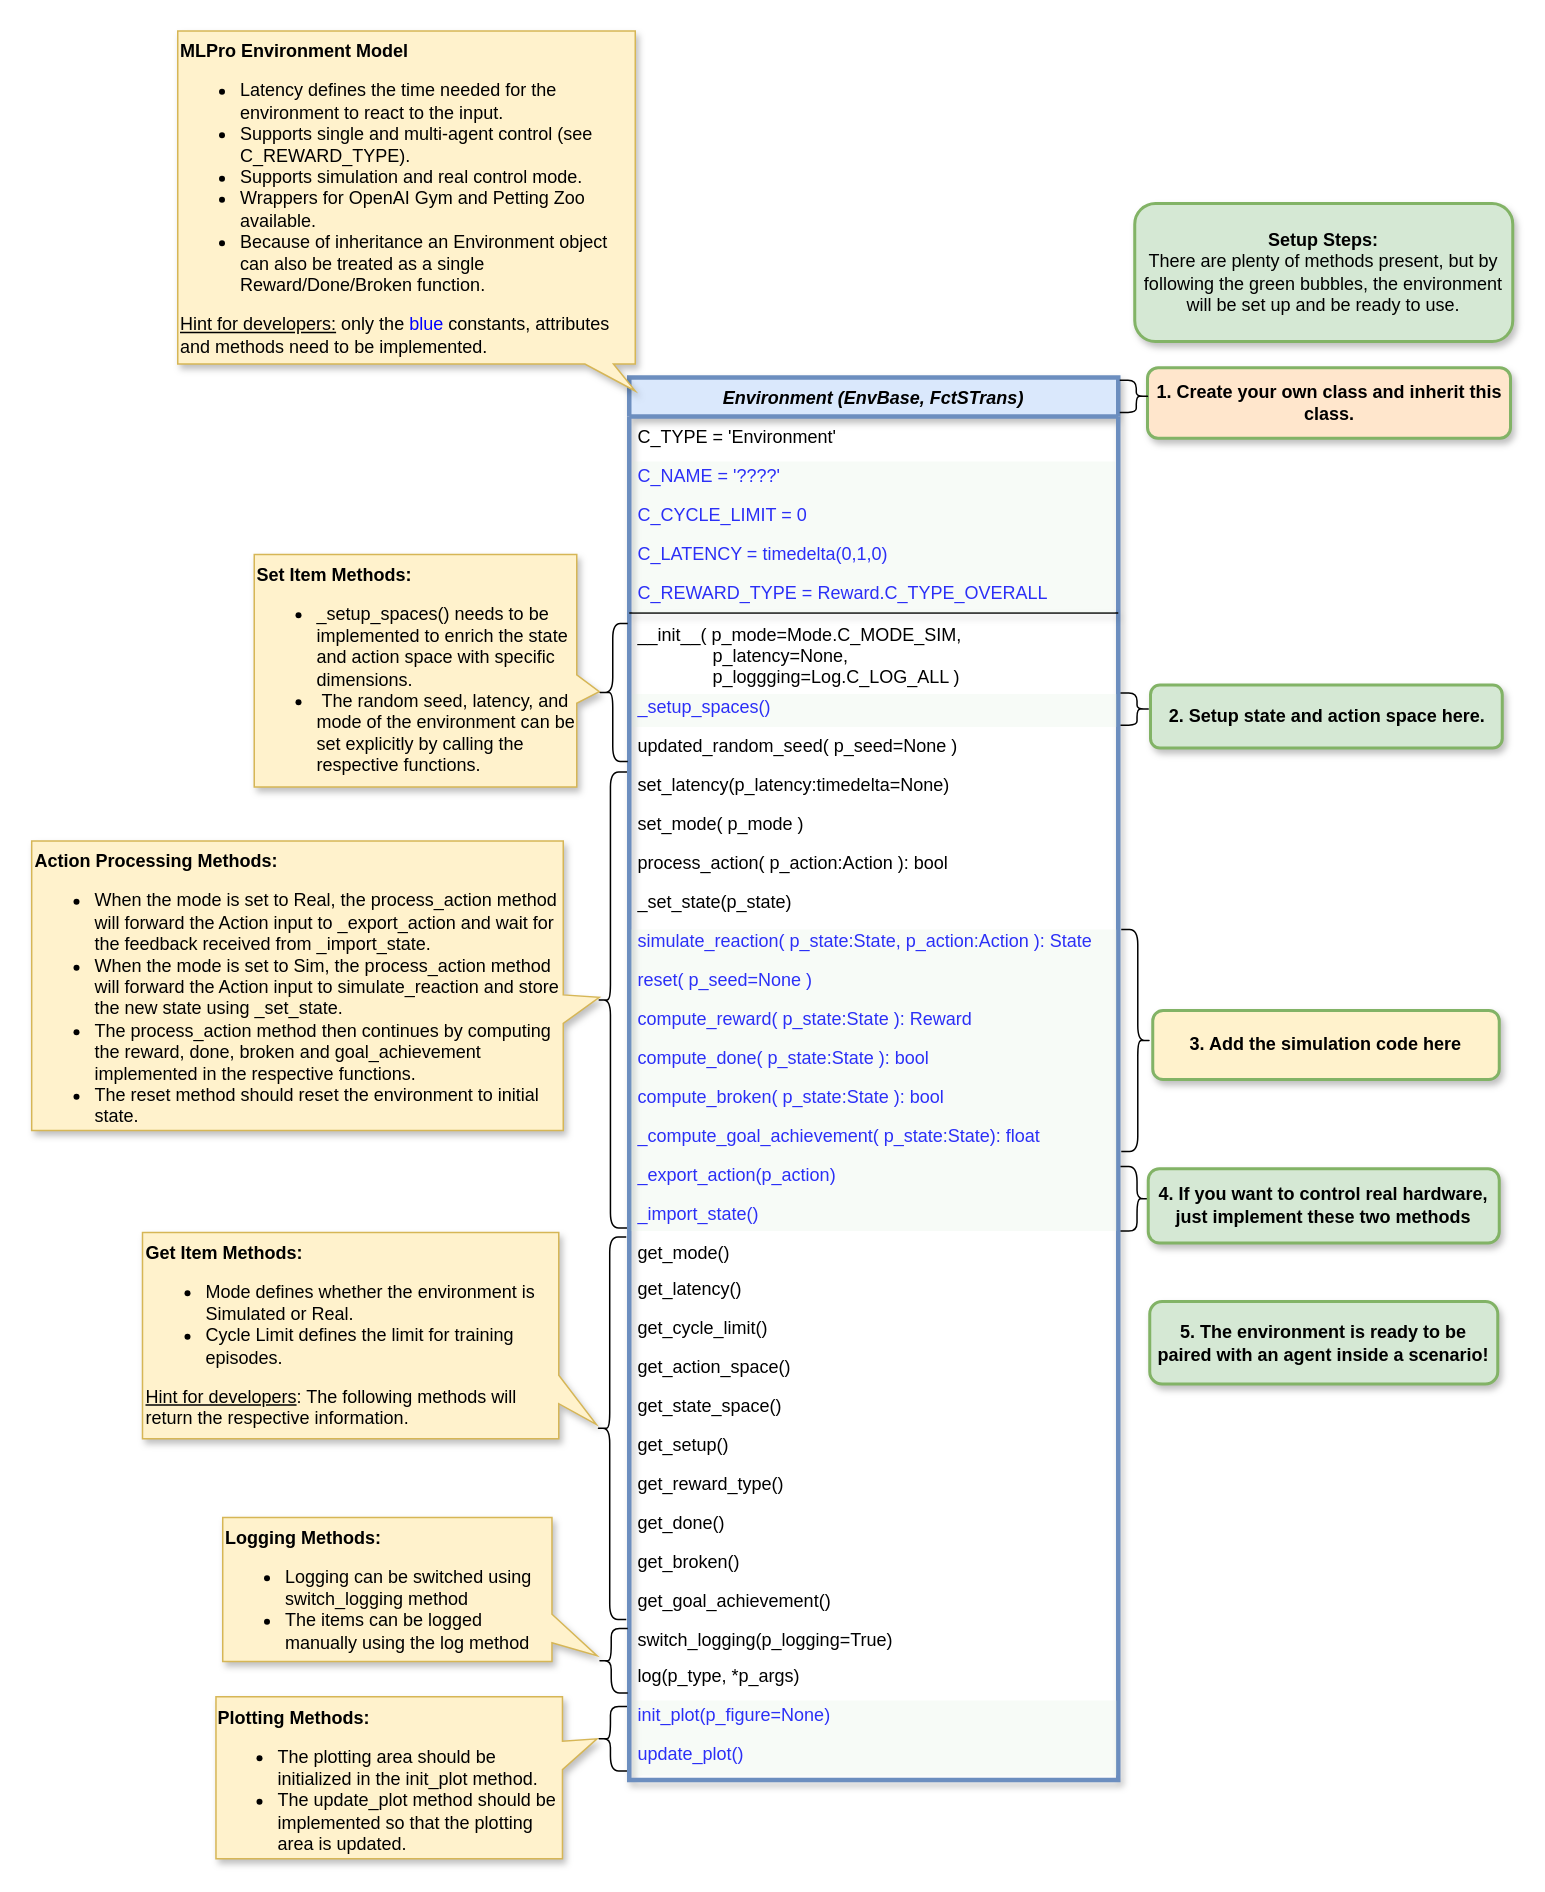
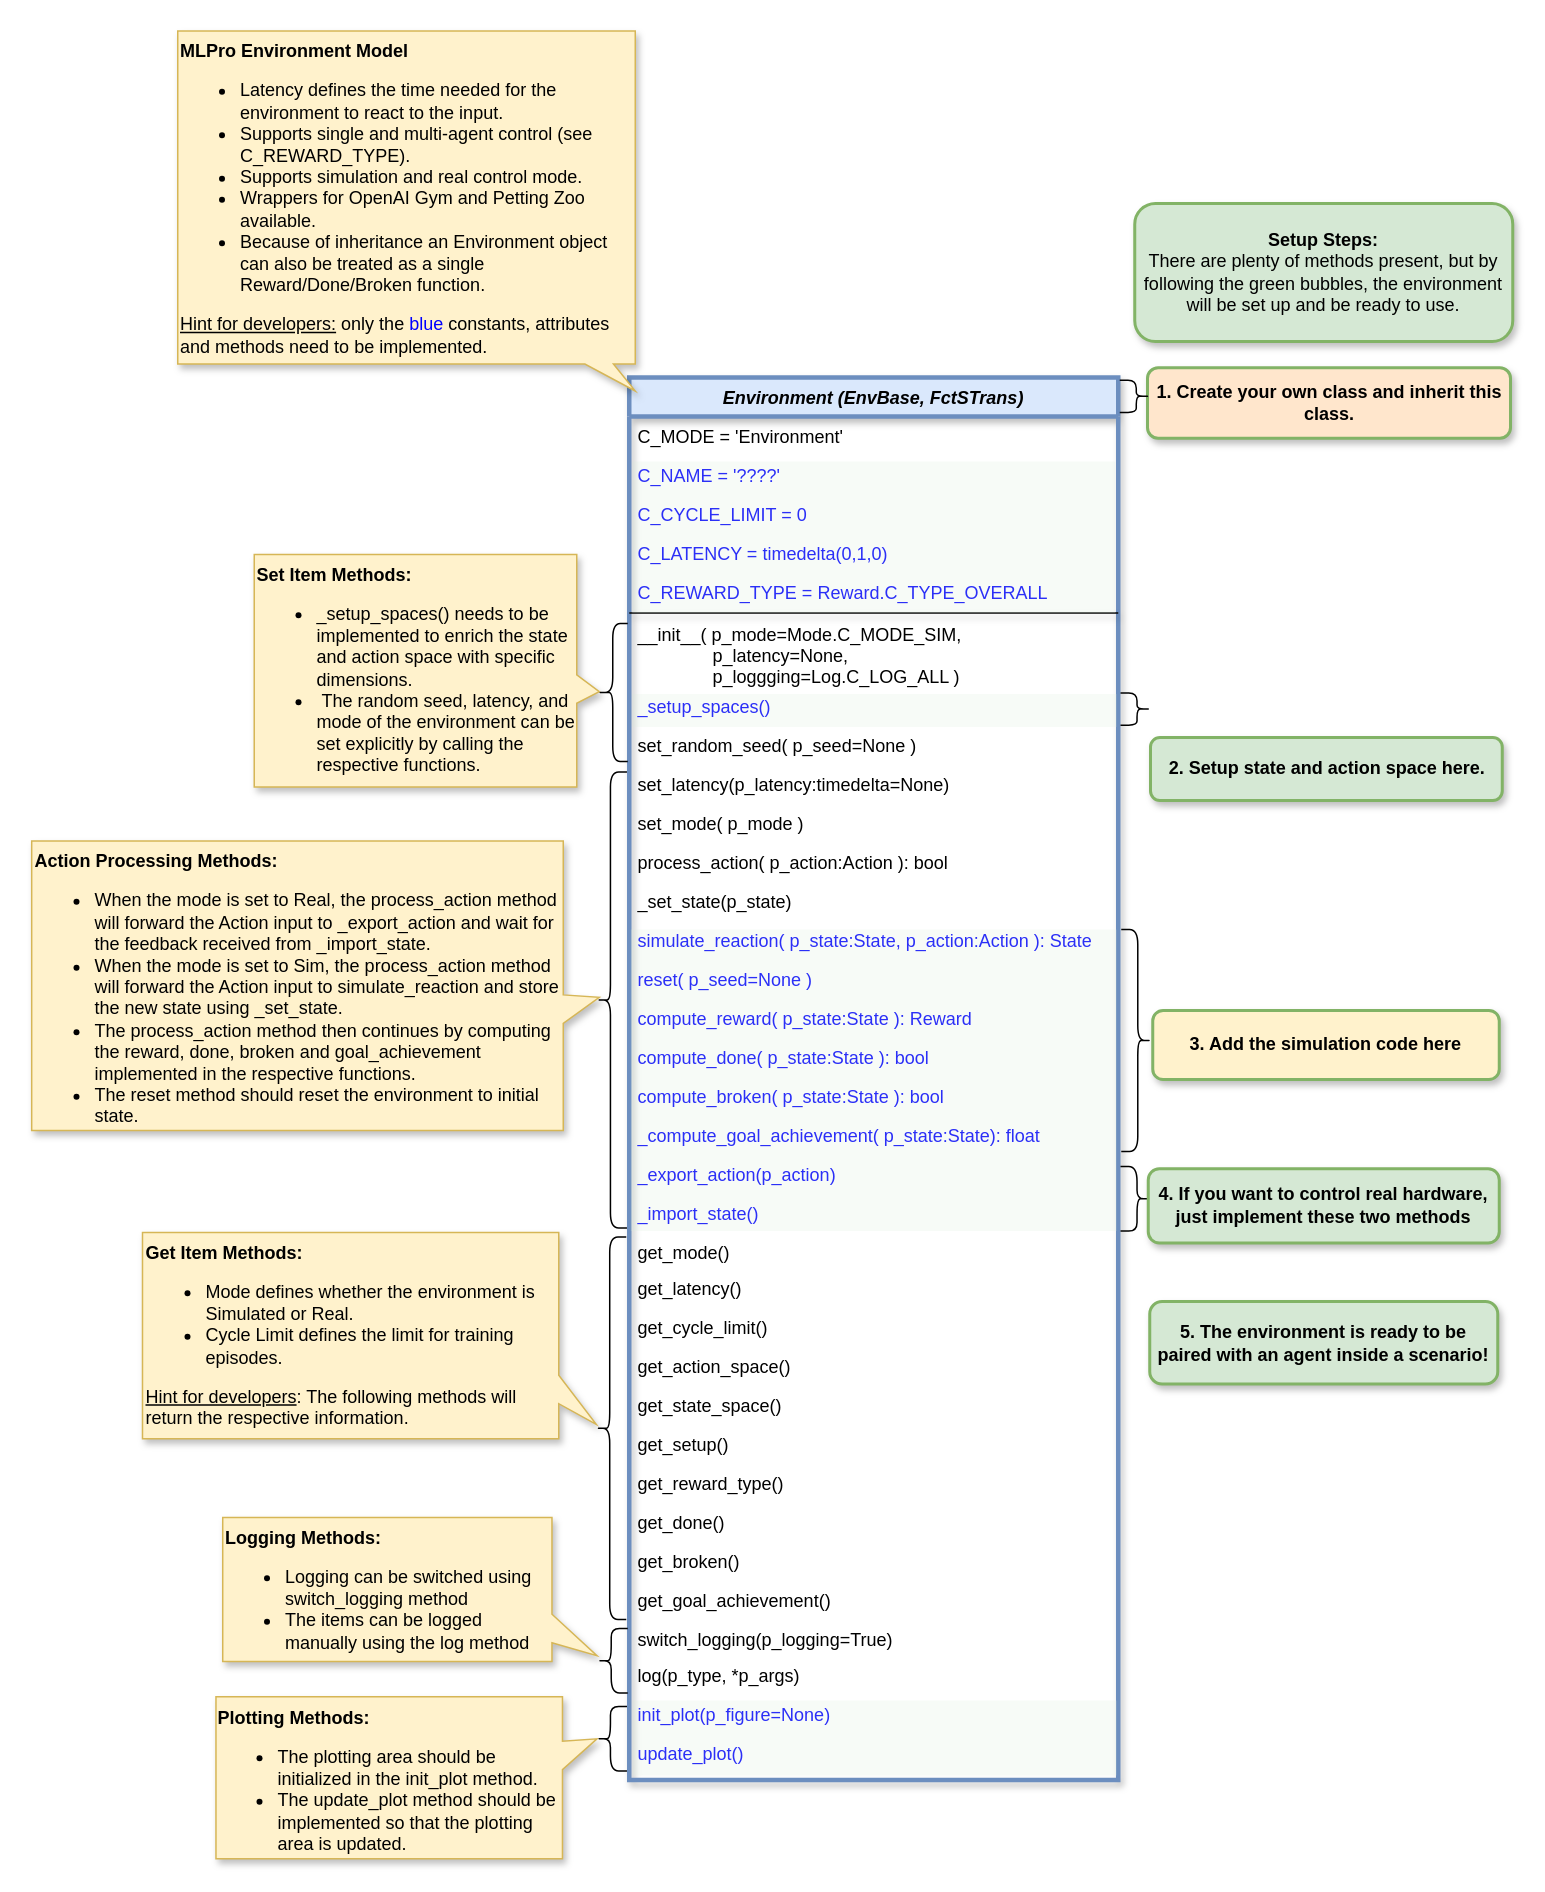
node "C_TYPE = 'Environment'": label "C_TYPE = 'Environment'" -> "C_MODE = 'Environment'"
node "2. Setup state and action space here.": moved (1326, 716) -> (1326, 769)
node "updated_random_seed( p_seed=None )": label "updated_random_seed( p_seed=None )" -> "set_random_seed( p_seed=None )"
